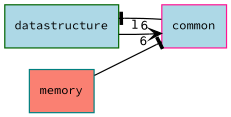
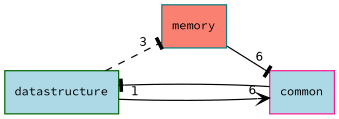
edge "datastructure" -> "memory": added
